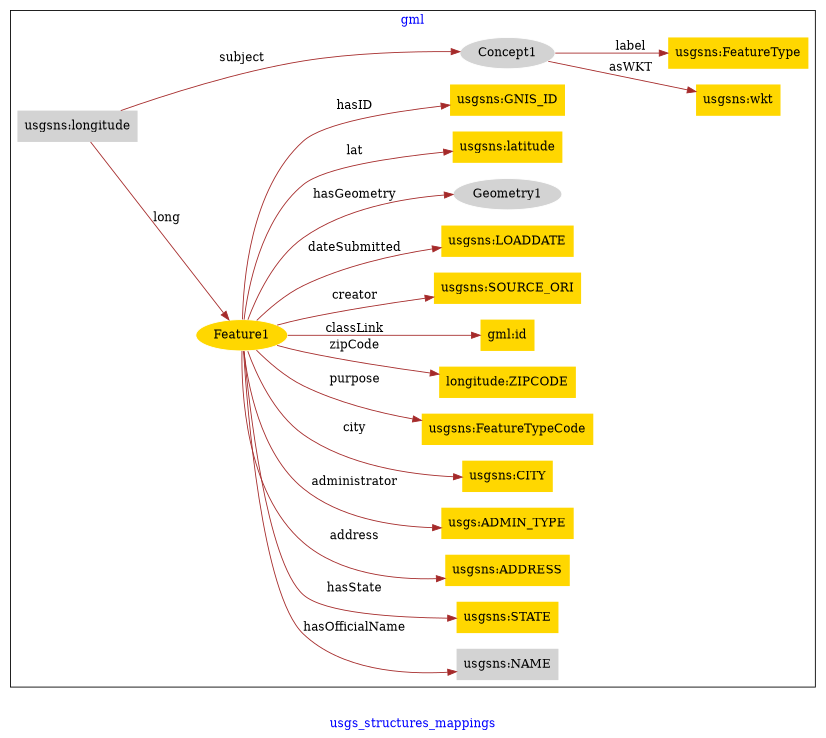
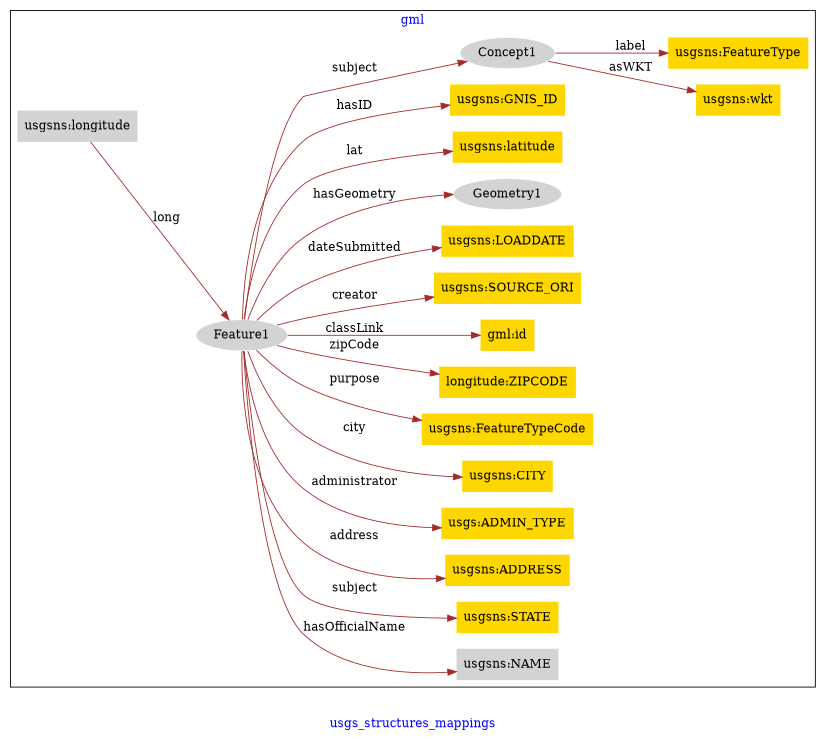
edge "usgsns:longitude" -> "Concept1": now "Feature1" -> "Concept1"
node "Feature1": fillcolor gold -> lightgray
edge "Feature1" -> "usgsns:STATE": label "hasState" -> "subject"
